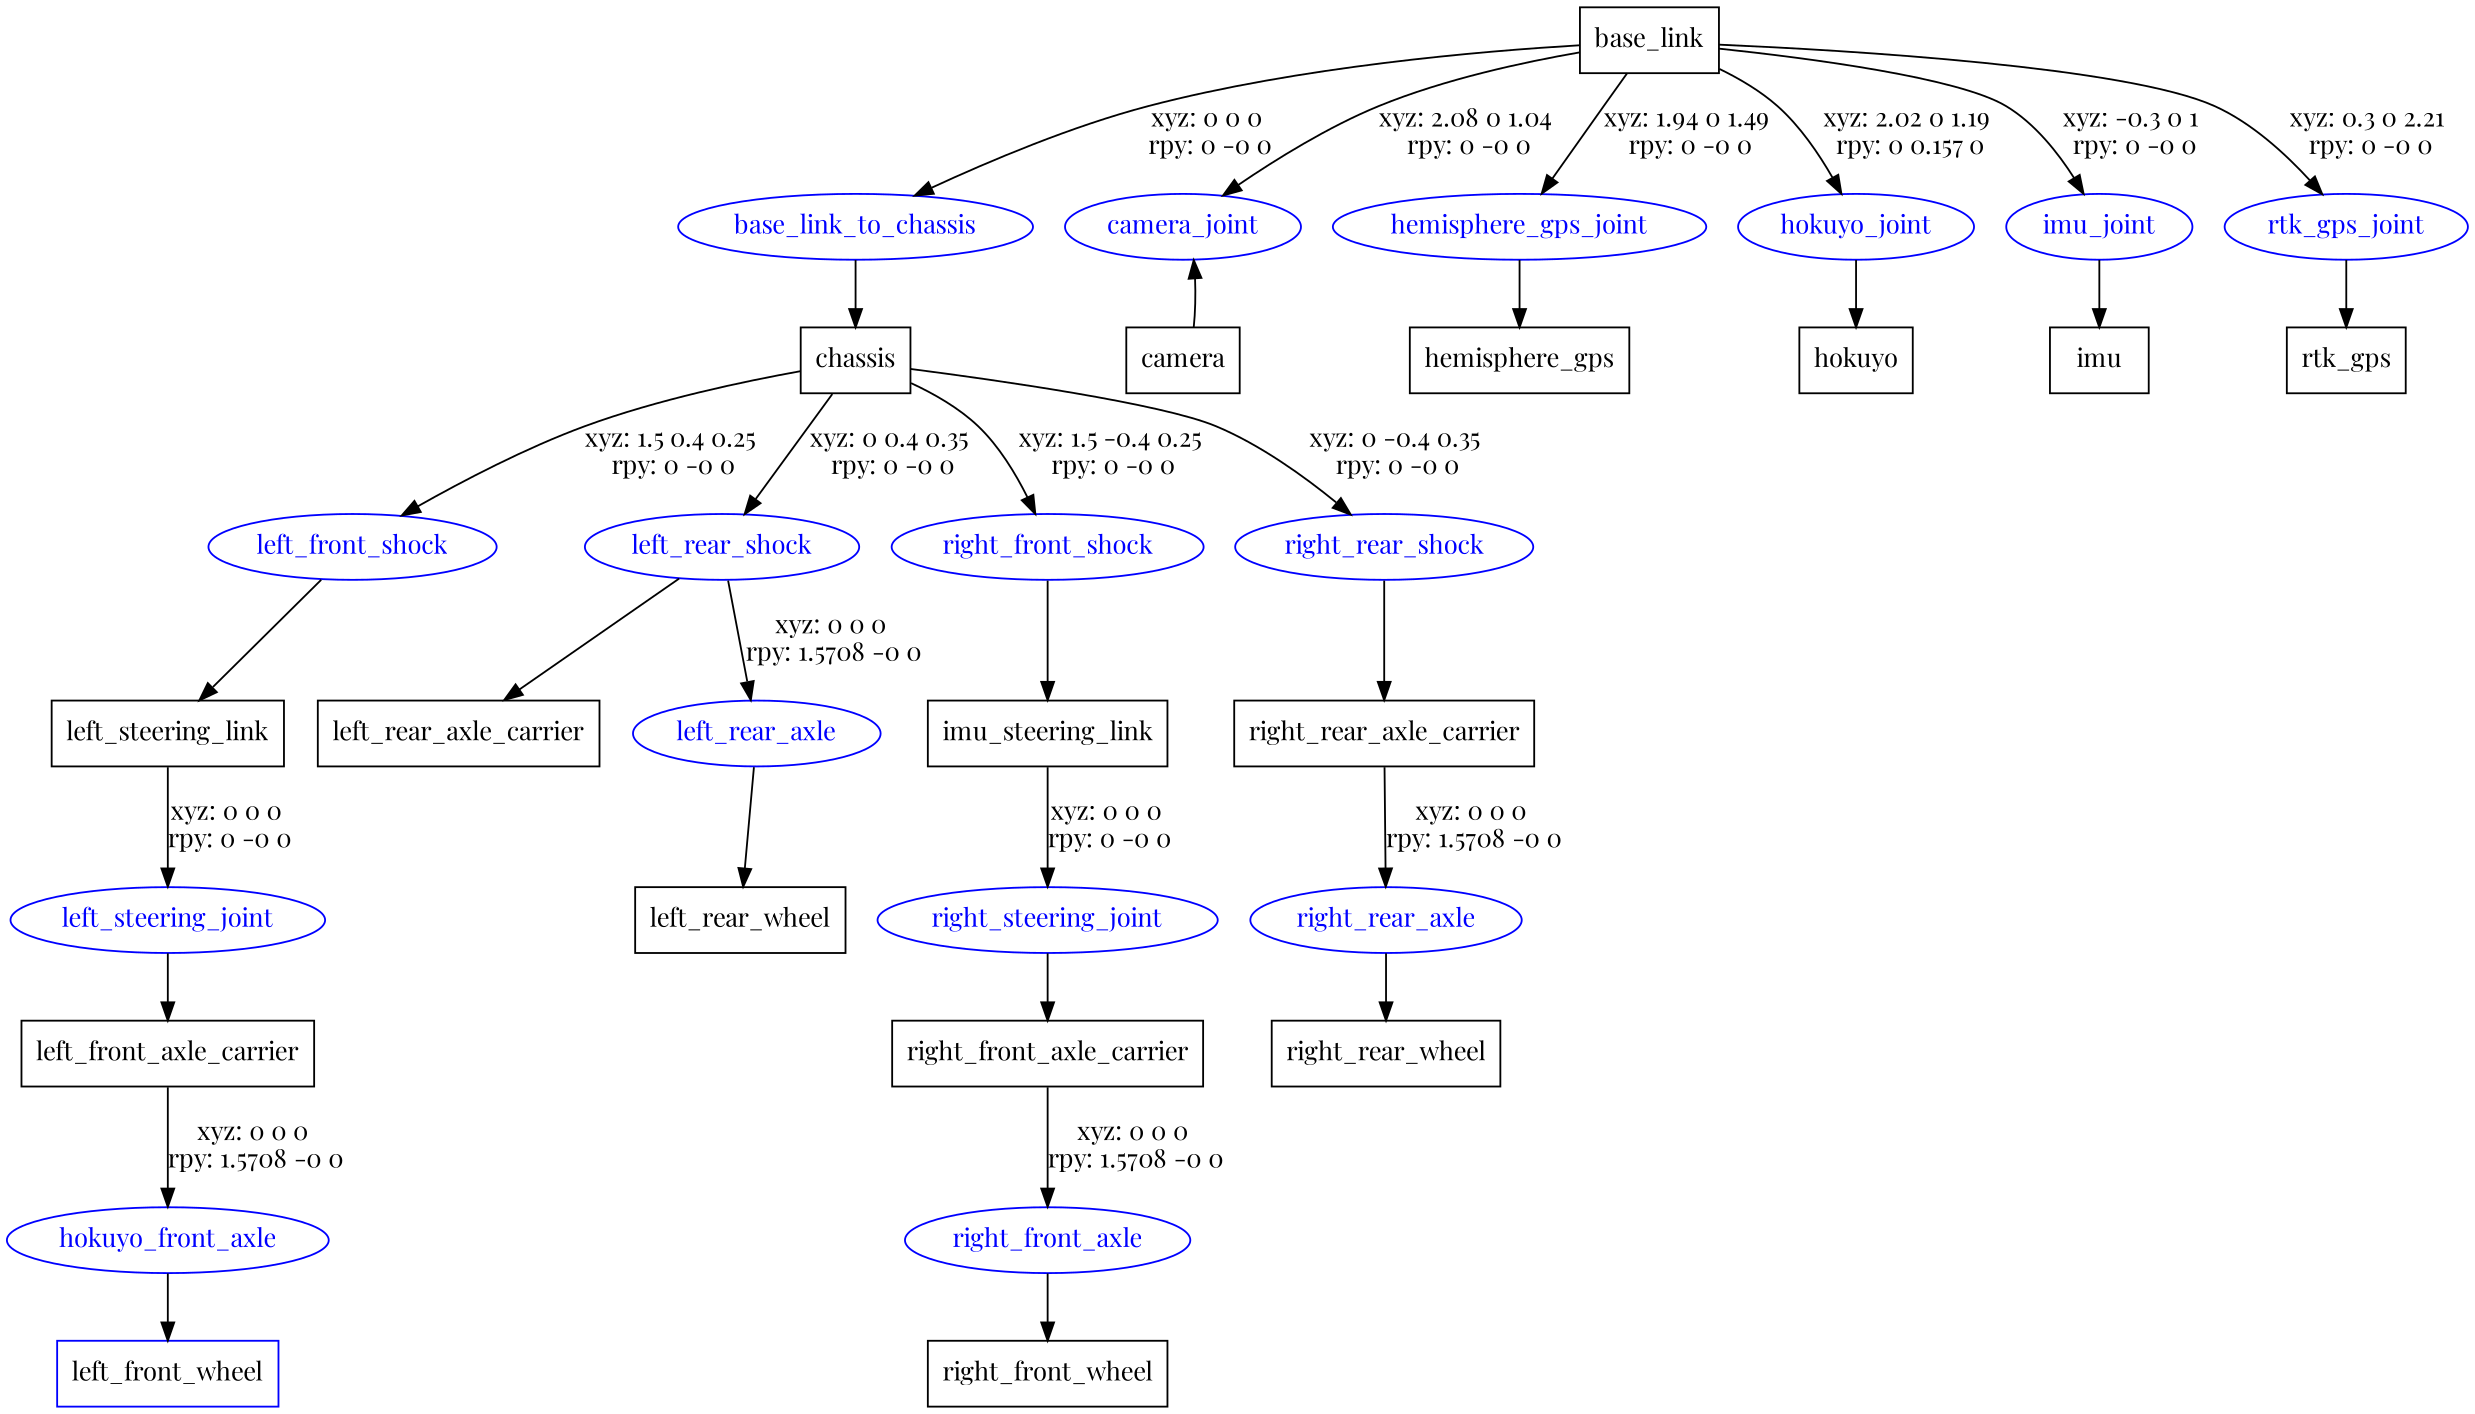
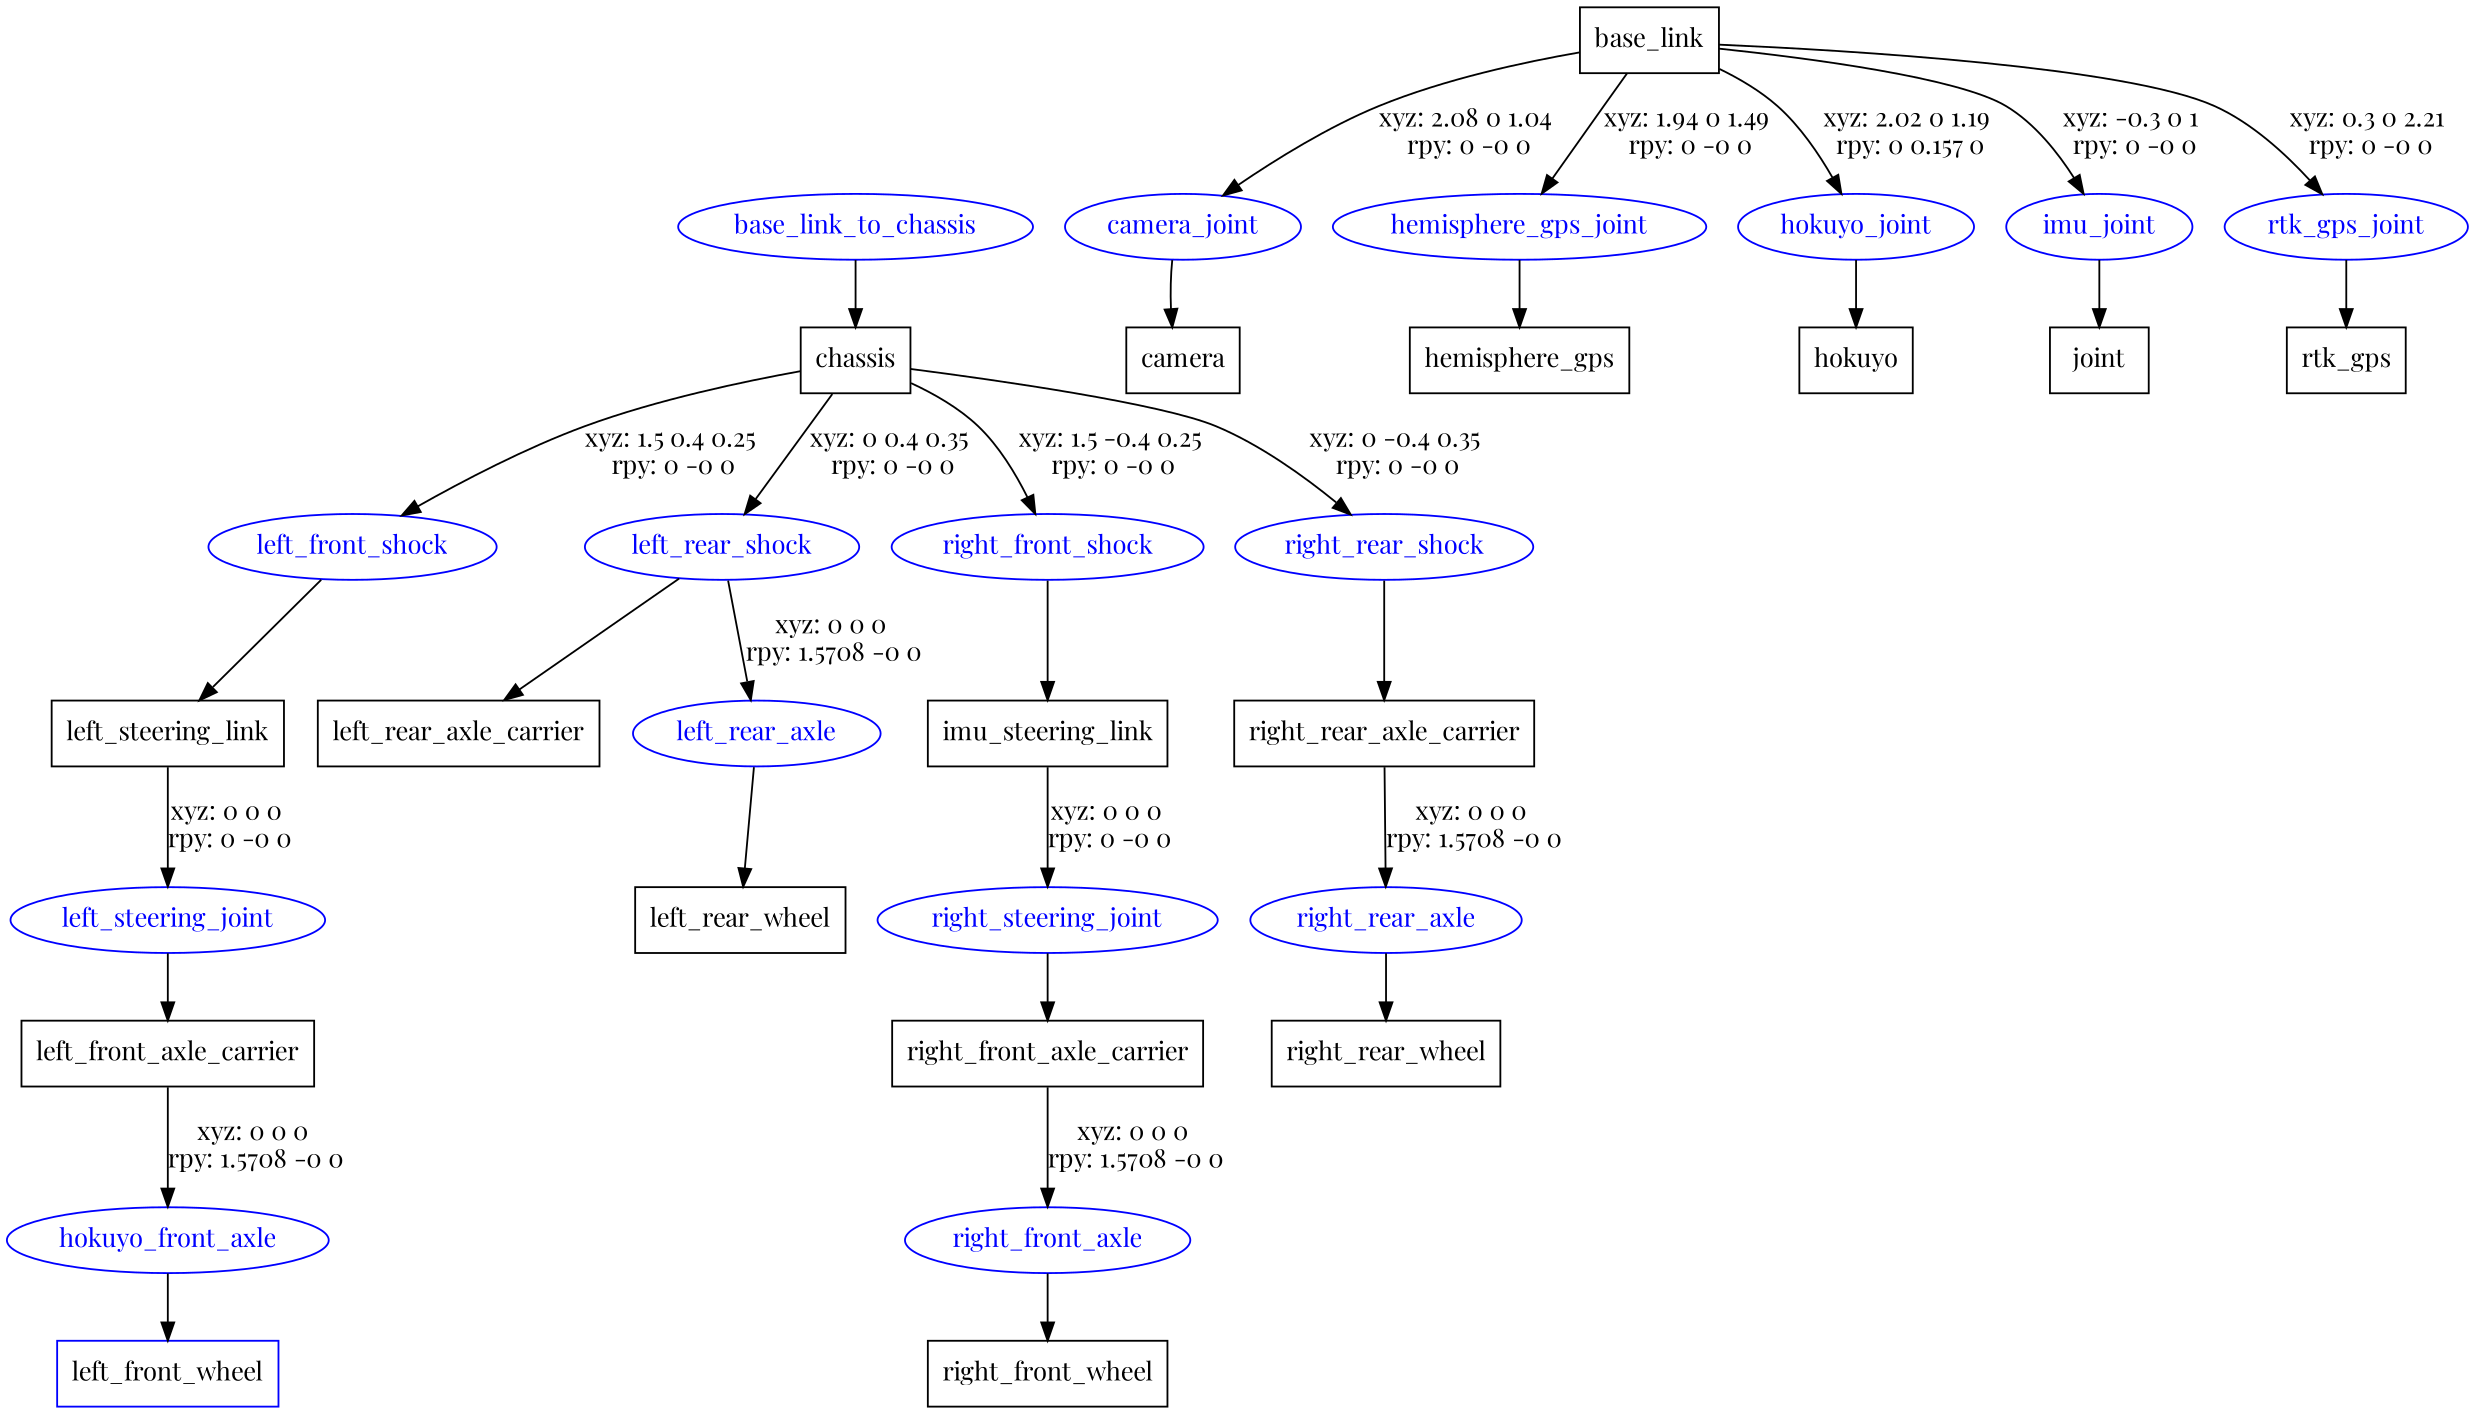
edge "base_link" -> "base_link_to_chassis": removed, label "xyz: 0 0 0 rpy: 0 -0 0"
edge "camera" -> "camera_joint": reversed
node "imu": label "imu" -> "joint"
